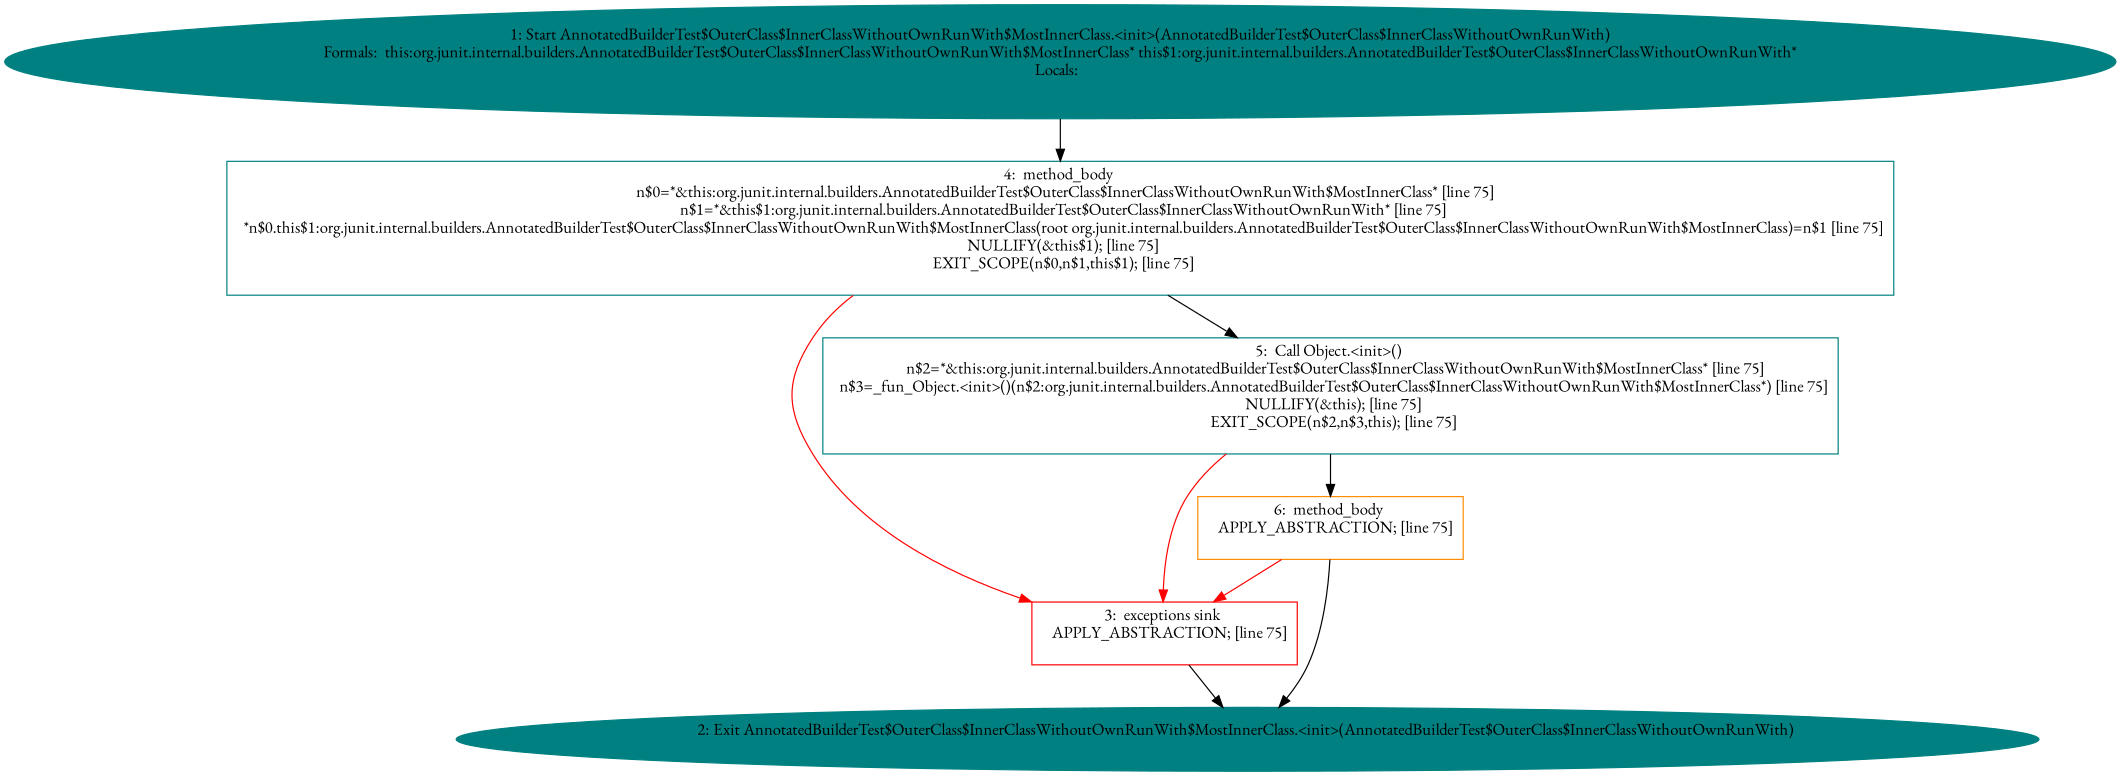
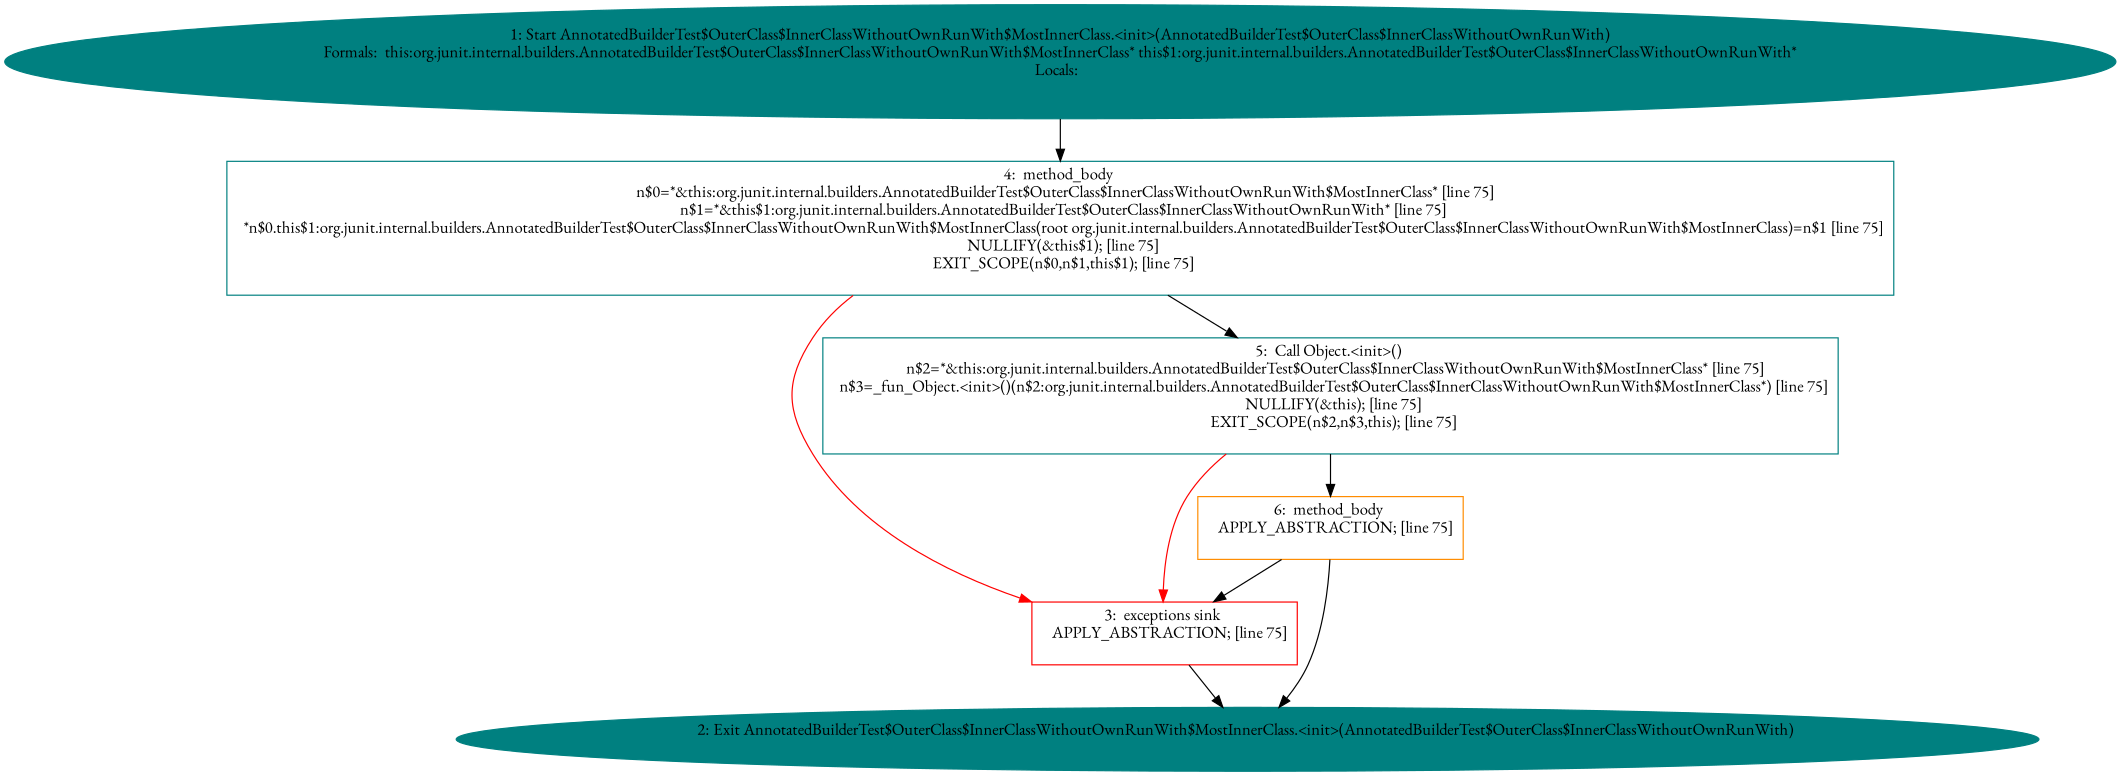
edge "6:  method_body APPLY_ABSTRACTION; [line 75]" -> "3:  exceptions sink APPLY_ABSTRACTION; [line 75]": color red -> black
